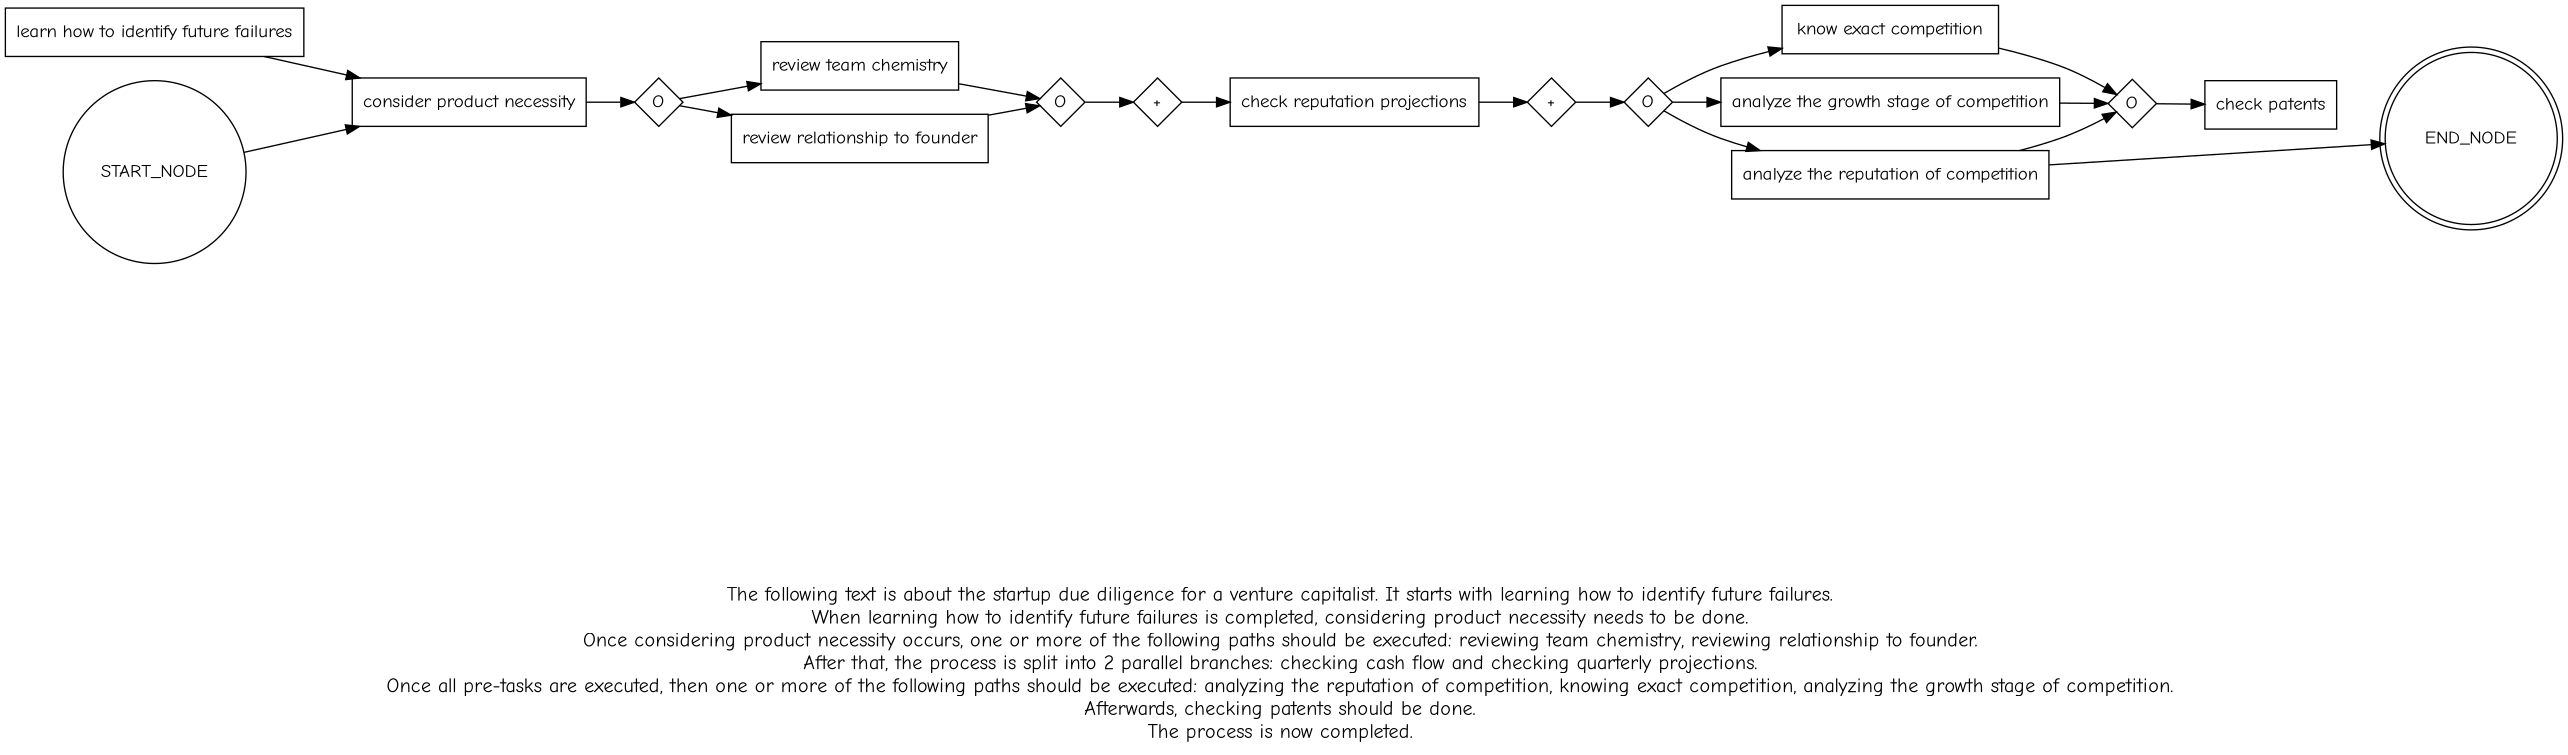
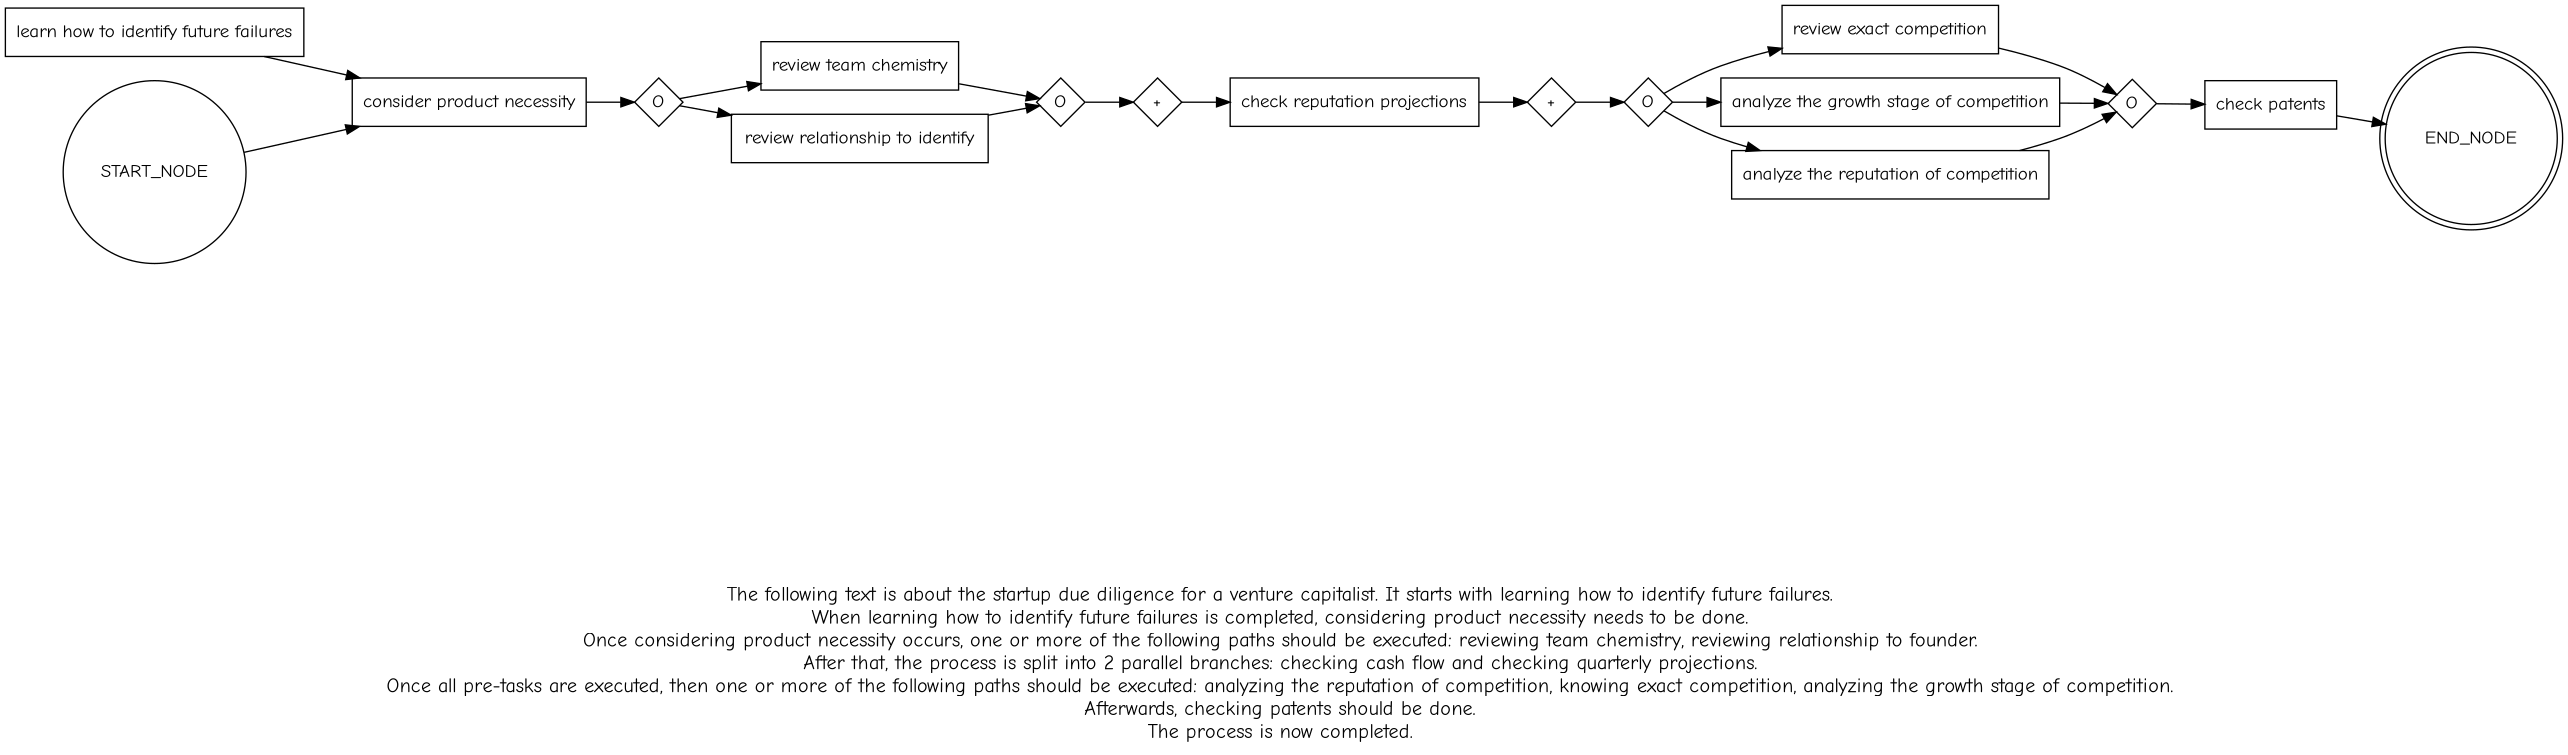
node "know exact competition": label "know exact competition" -> "review exact competition"
node "review relationship to founder": label "review relationship to founder" -> "review relationship to identify"
edge "analyze the reputation of competition" -> "END_NODE": now "check patents" -> "END_NODE"
